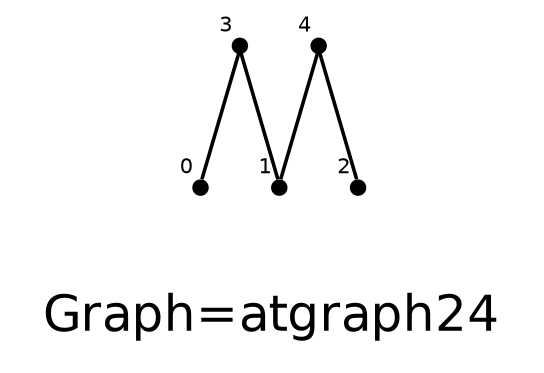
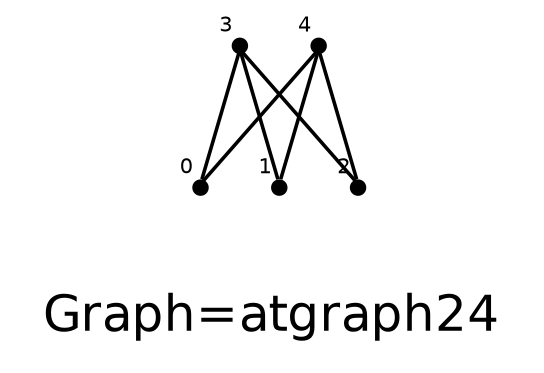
edge "4" -- "0": added
edge "3" -- "2": added
